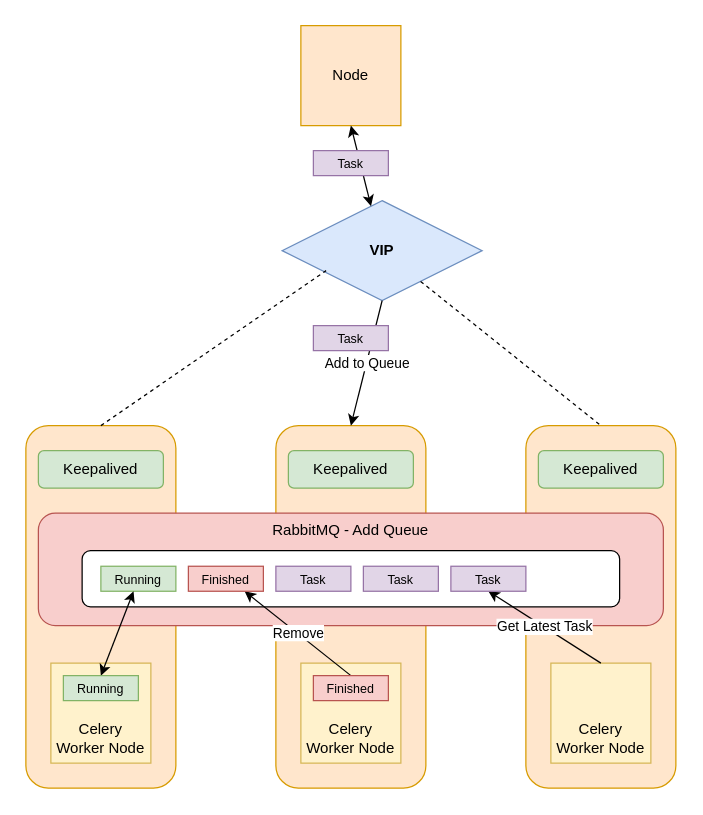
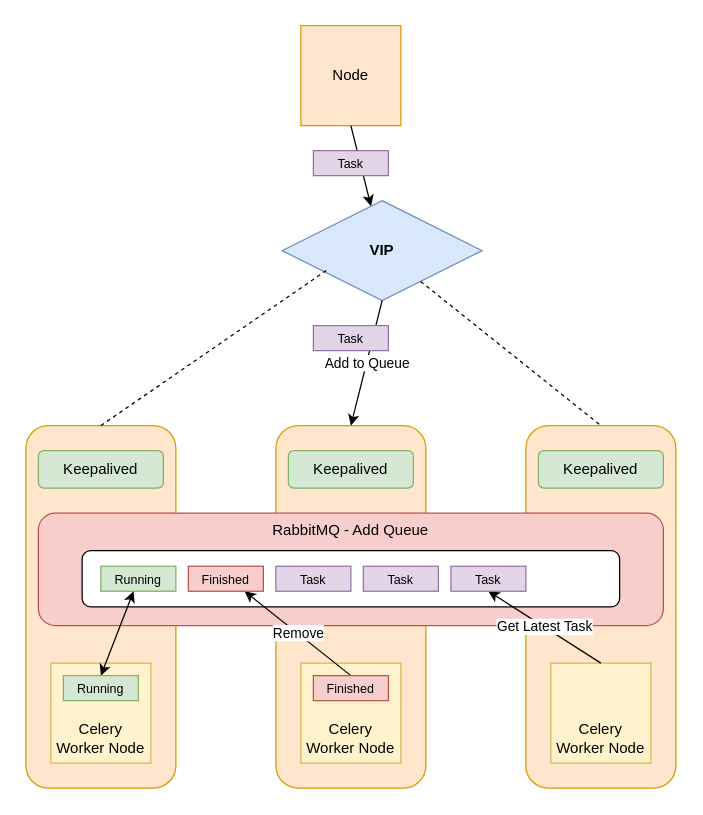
edge "Node" -- "VIP": arrowhead classic -> none
